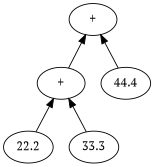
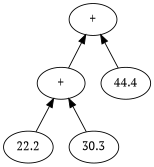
node "33.3": label "33.3" -> "30.3"
